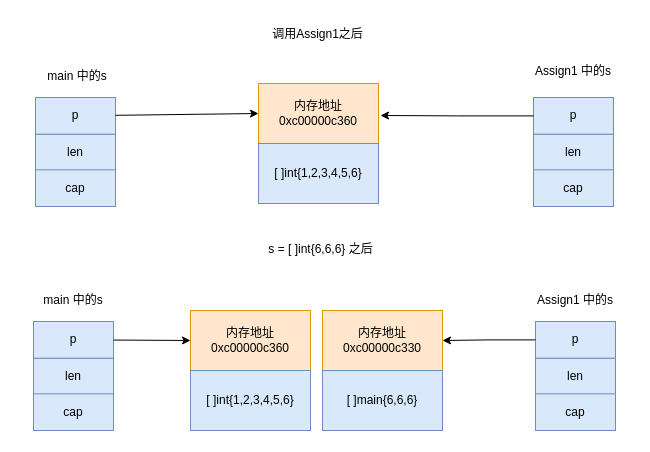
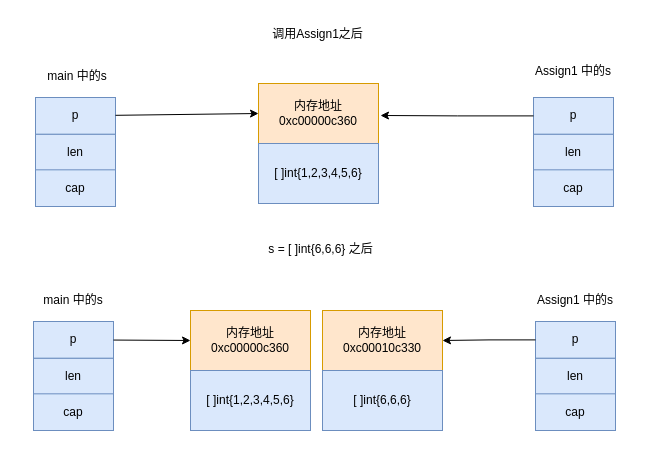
node "内存地址0xc00000c330": label "内存地址0xc00000c330" -> "内存地址0xc00010c330"
node "[ ]main{6,6,6}": label "[ ]main{6,6,6}" -> "[ ]int{6,6,6}"
